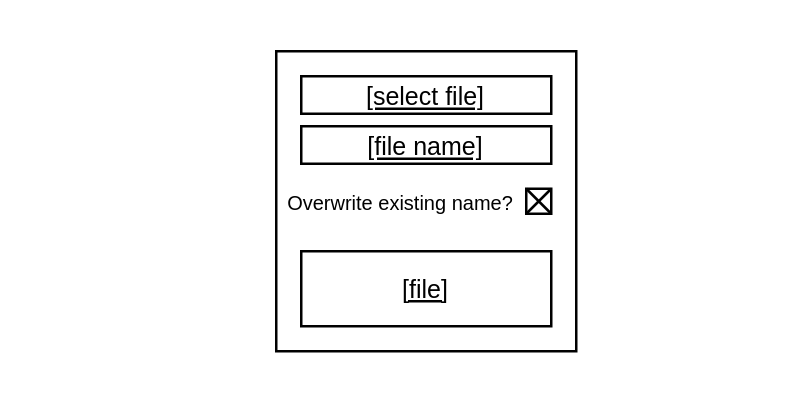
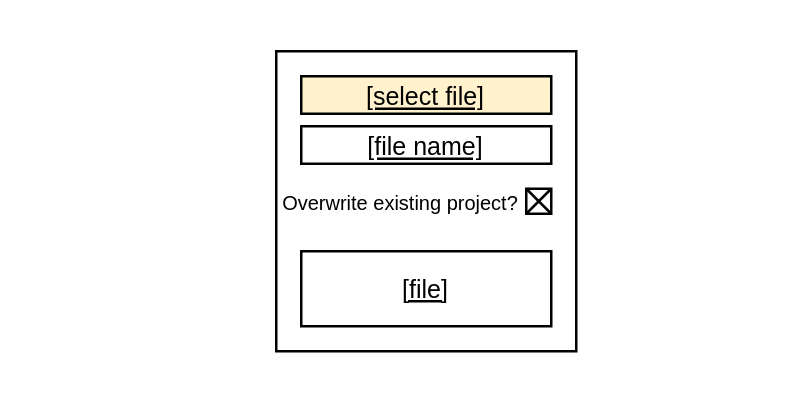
node "[select file]": fillcolor #ffffff -> #fff2cc
node "Overwrite existing name?": label "Overwrite existing name?" -> "Overwrite existing project?"
